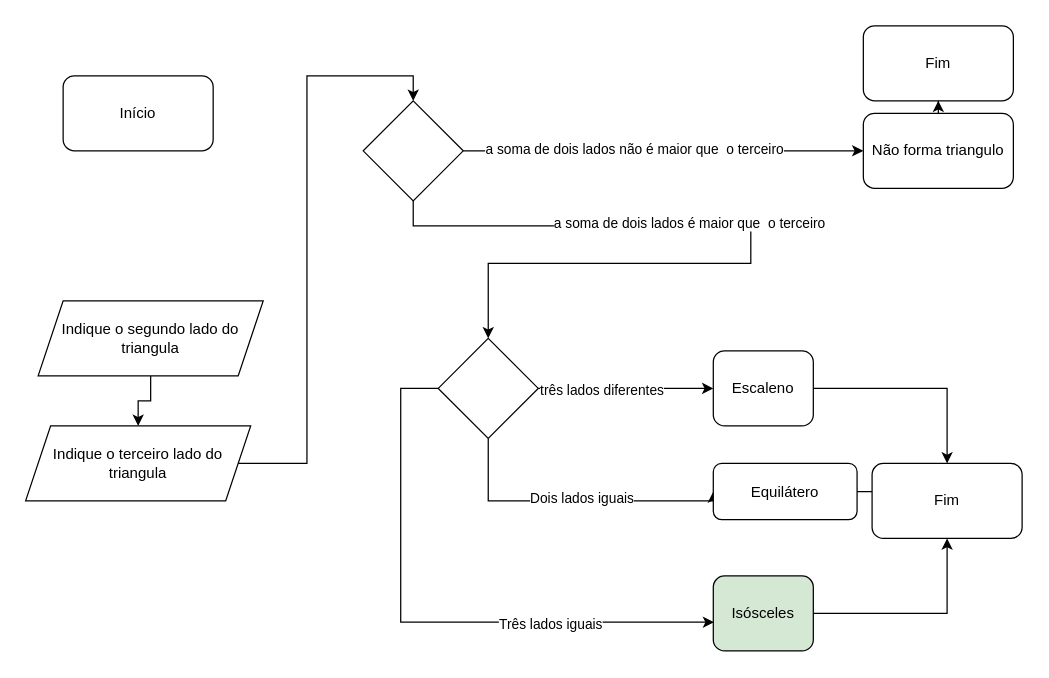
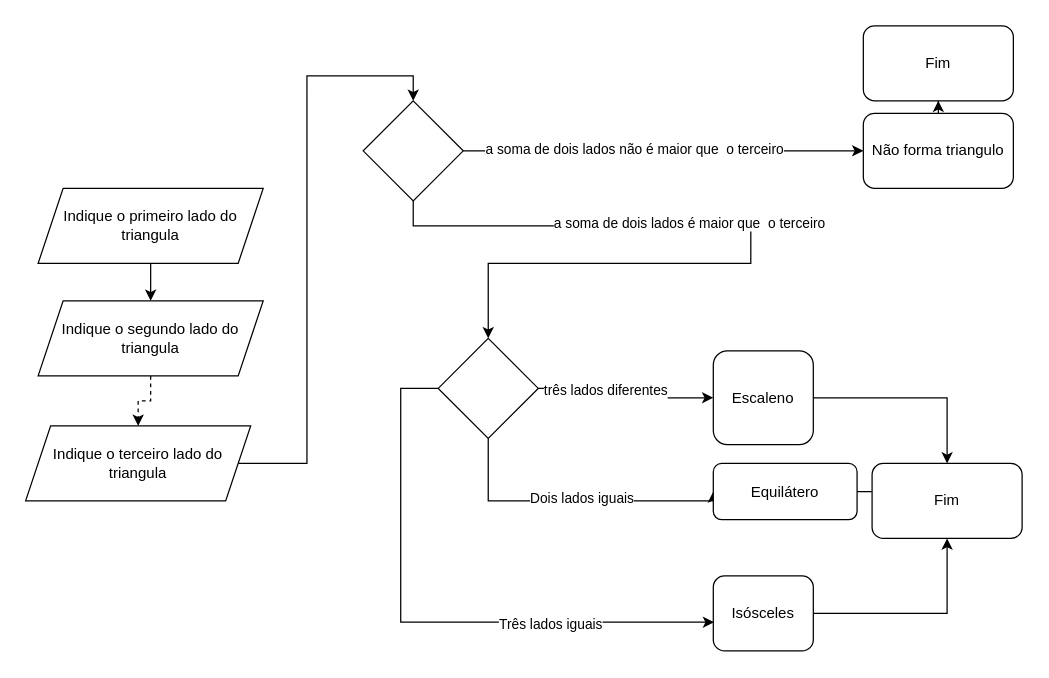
node "Início": removed
node "Indique o primeiro lado do triangula": added
edge "Indique o primeiro lado do triangula" -> "Indique o segundo lado do triangula": added
node "Escaleno": size 100x75 -> 100x94
edge "Indique o segundo lado do triangula" -> "Indique o terceiro lado do triangula": style solid -> dashed
node "Isósceles": fillcolor #d5e8d4 -> #ffffff
